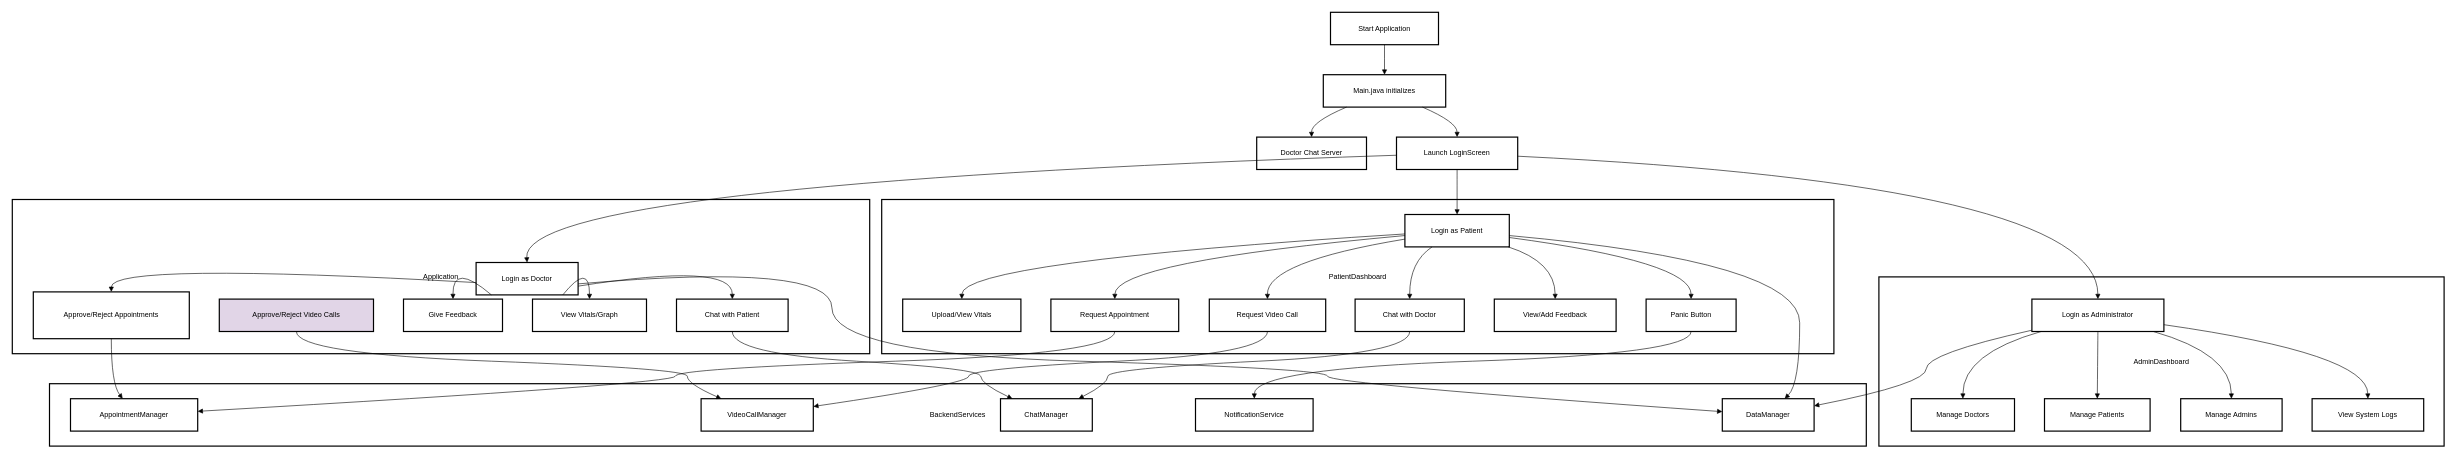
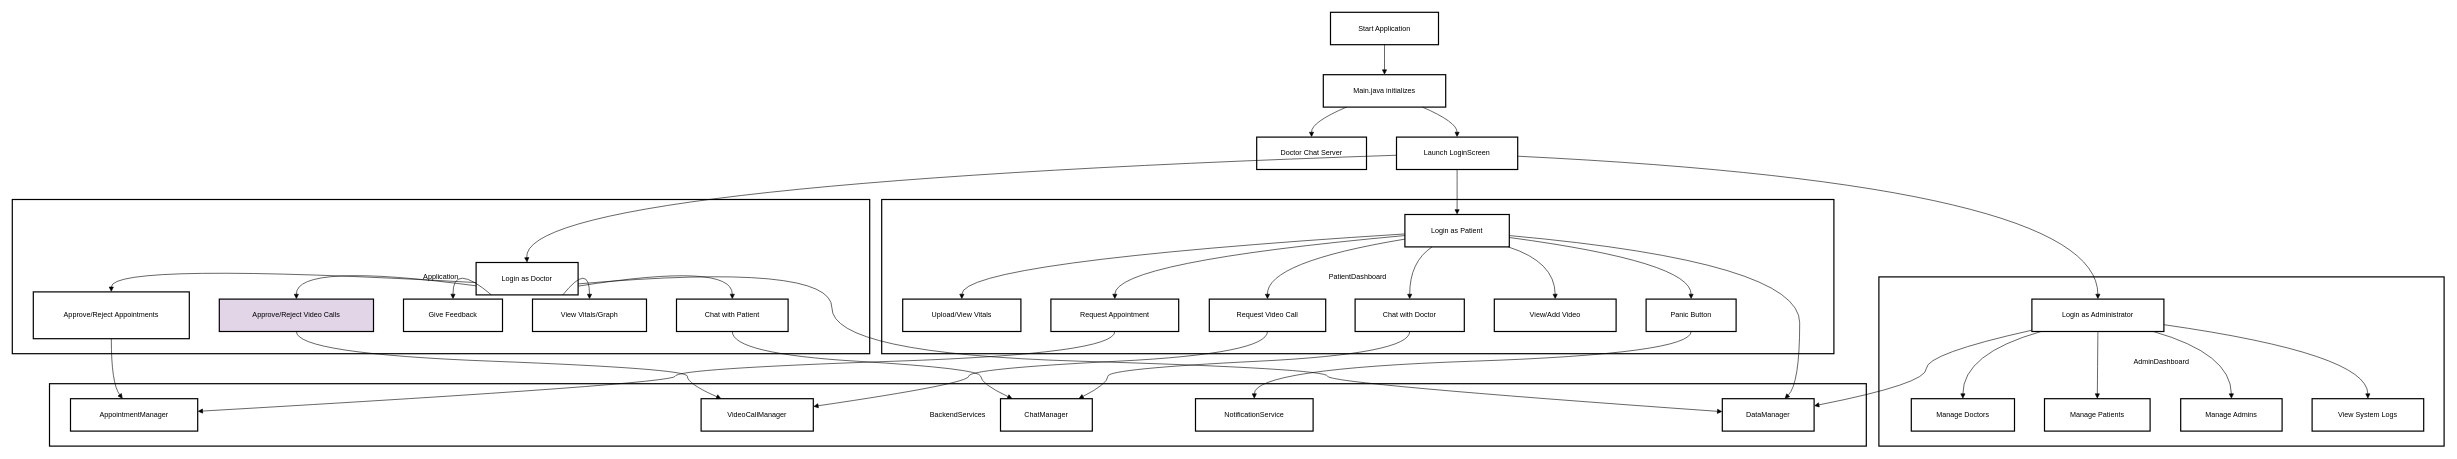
edge "Login as Doctor" -> "Approve/Reject Video Calls": added
node "View/Add Feedback": label "View/Add Feedback" -> "View/Add Video"
